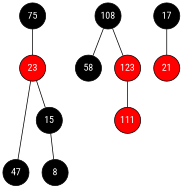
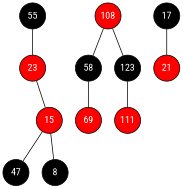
node "75": label "75" -> "55"
node "108": fillcolor black -> red
node "123": fillcolor red -> black
edge "23" -- "47": now "15" -- "47"
node "15": fillcolor black -> red
node "69": added
